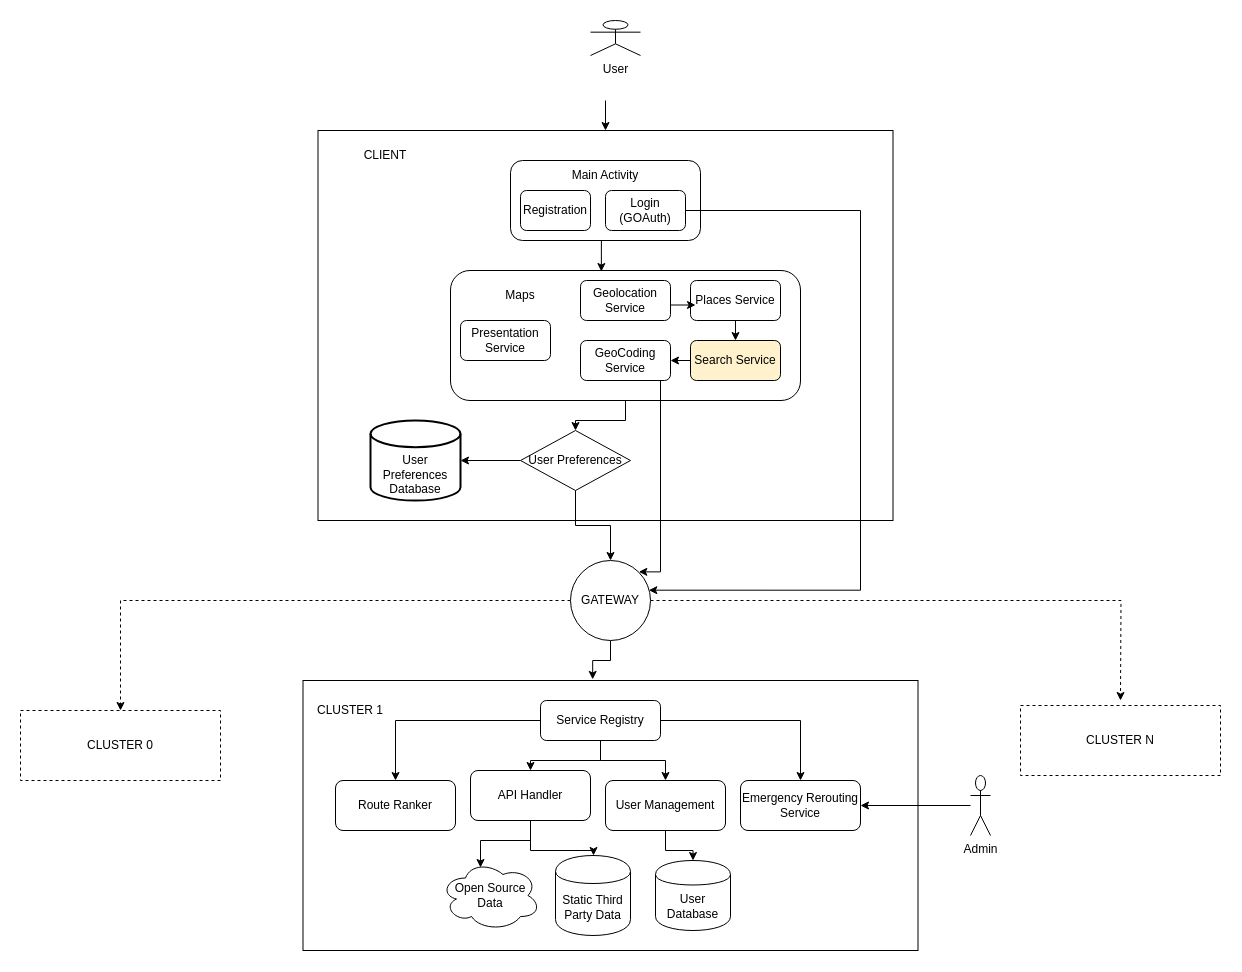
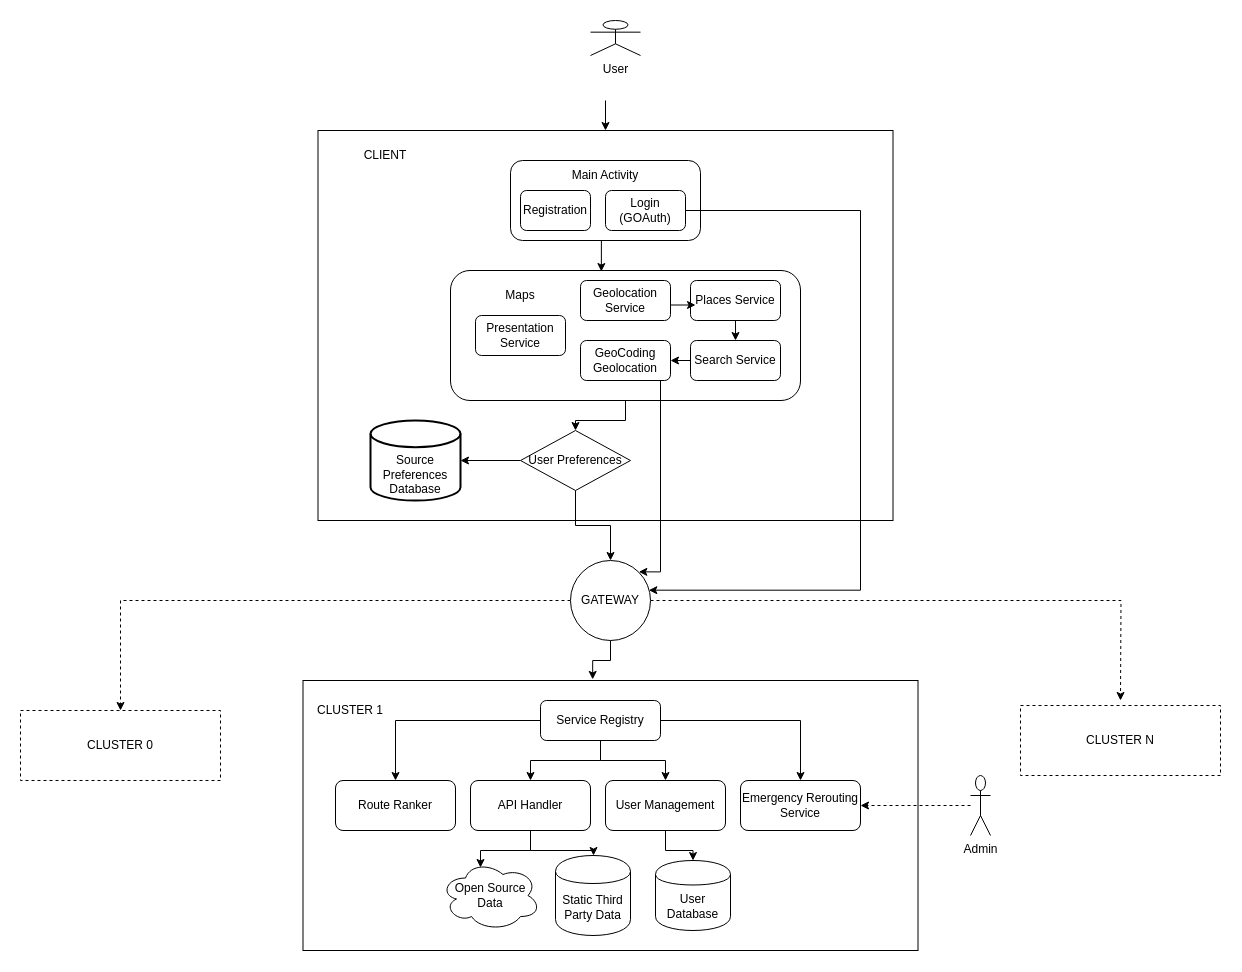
node "Presentation Service": moved (506, 341) -> (521, 336)
node "GeoCoding Service": label "GeoCoding Service" -> "GeoCoding Geolocation"
node "Search Service": fillcolor #fff2cc -> #ffffff
node "User Preferences Database": label "User Preferences Database" -> "Source Preferences Database"
node "API Handler": moved (531, 796) -> (531, 806)
edge "Admin" -> "Emergency Rerouting Service": style solid -> dashed
